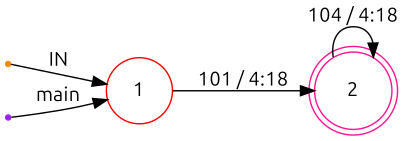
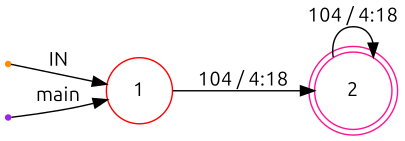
edge "1" -> "2": label "101 / 4:18" -> "104 / 4:18"
